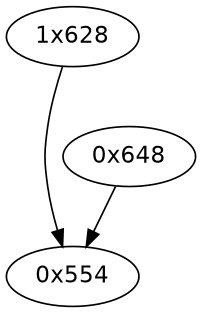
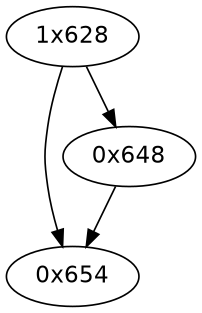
edge "1x628" -> "0x648": added
node "0x554": label "0x554" -> "0x654"
